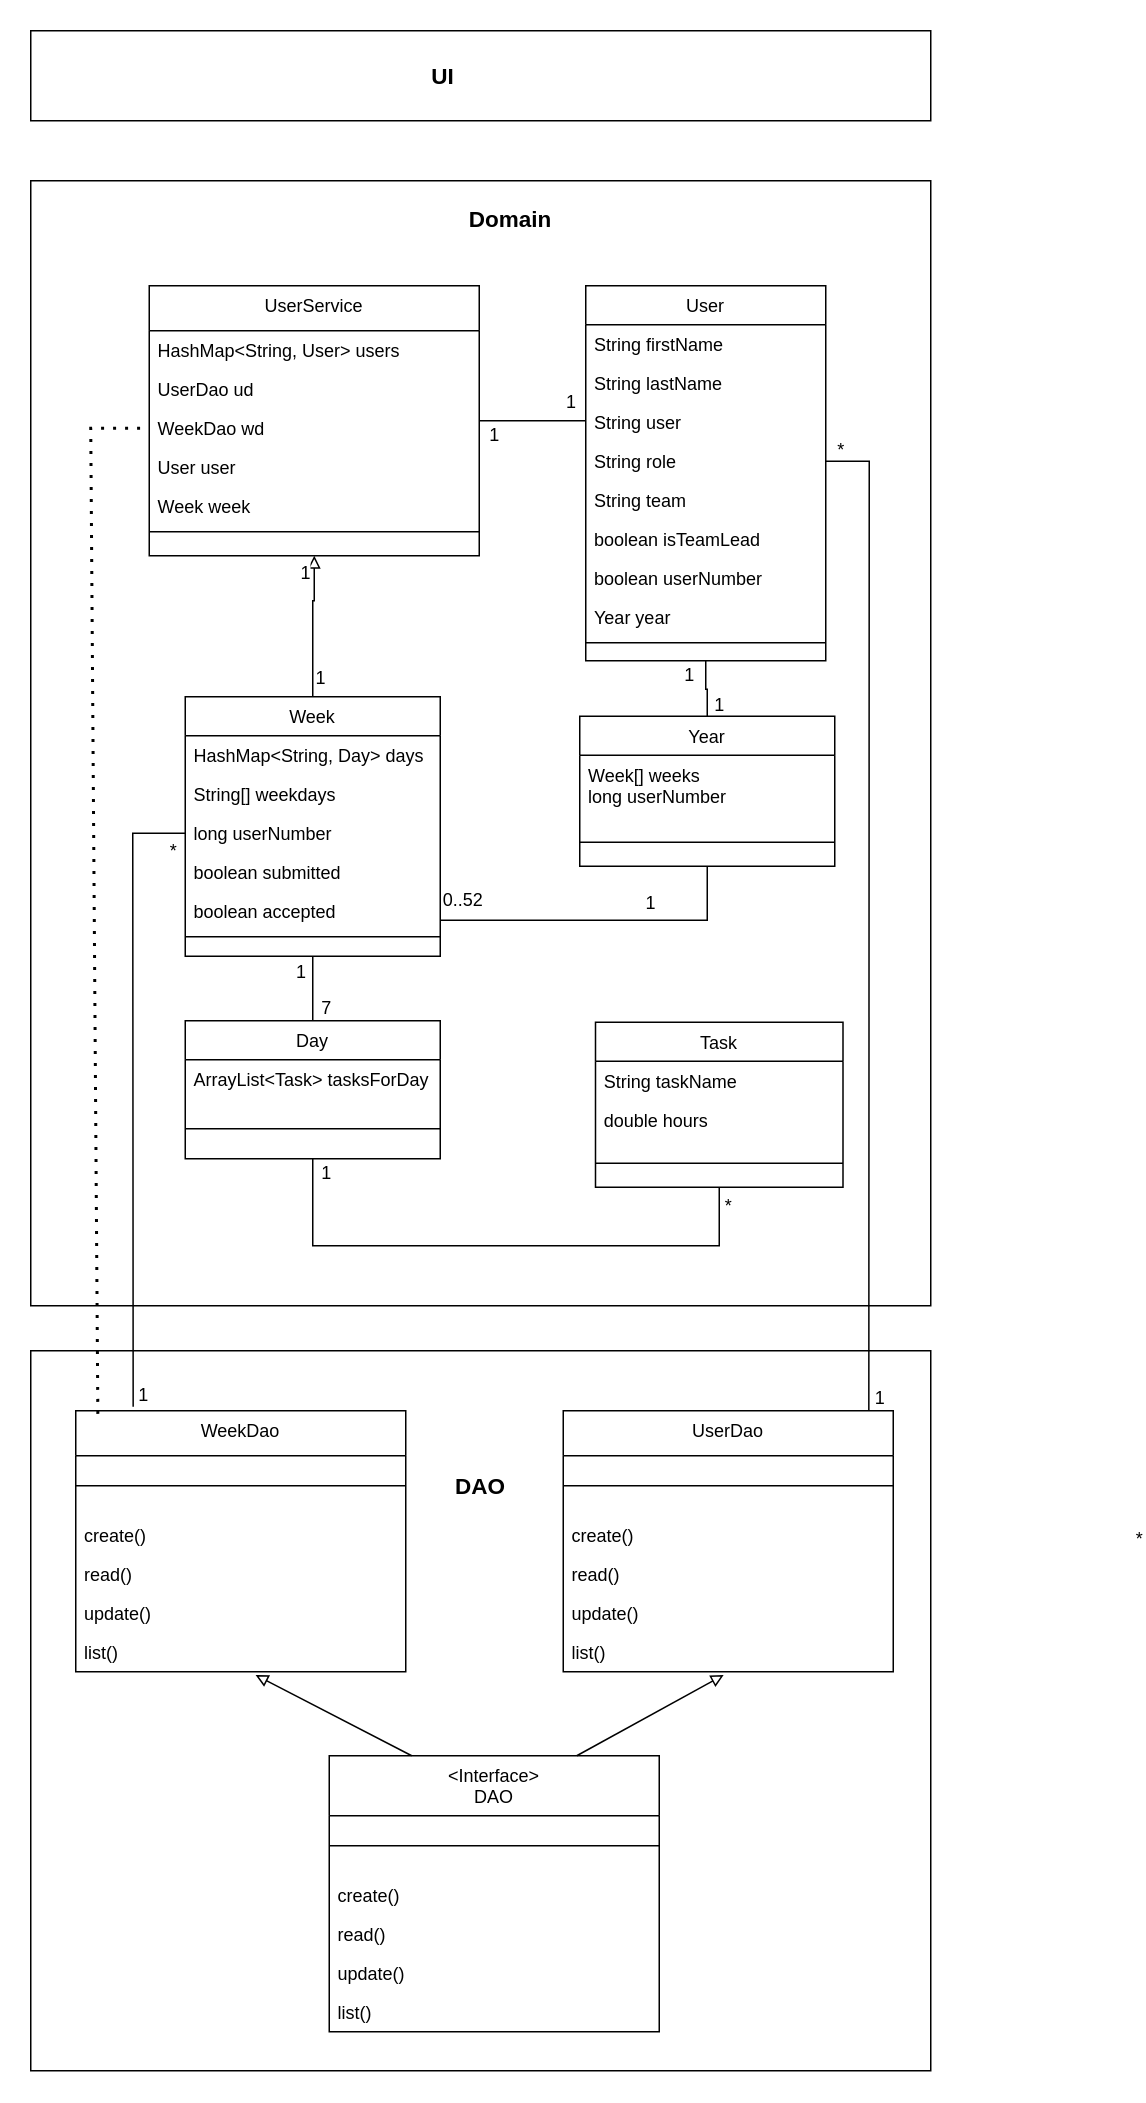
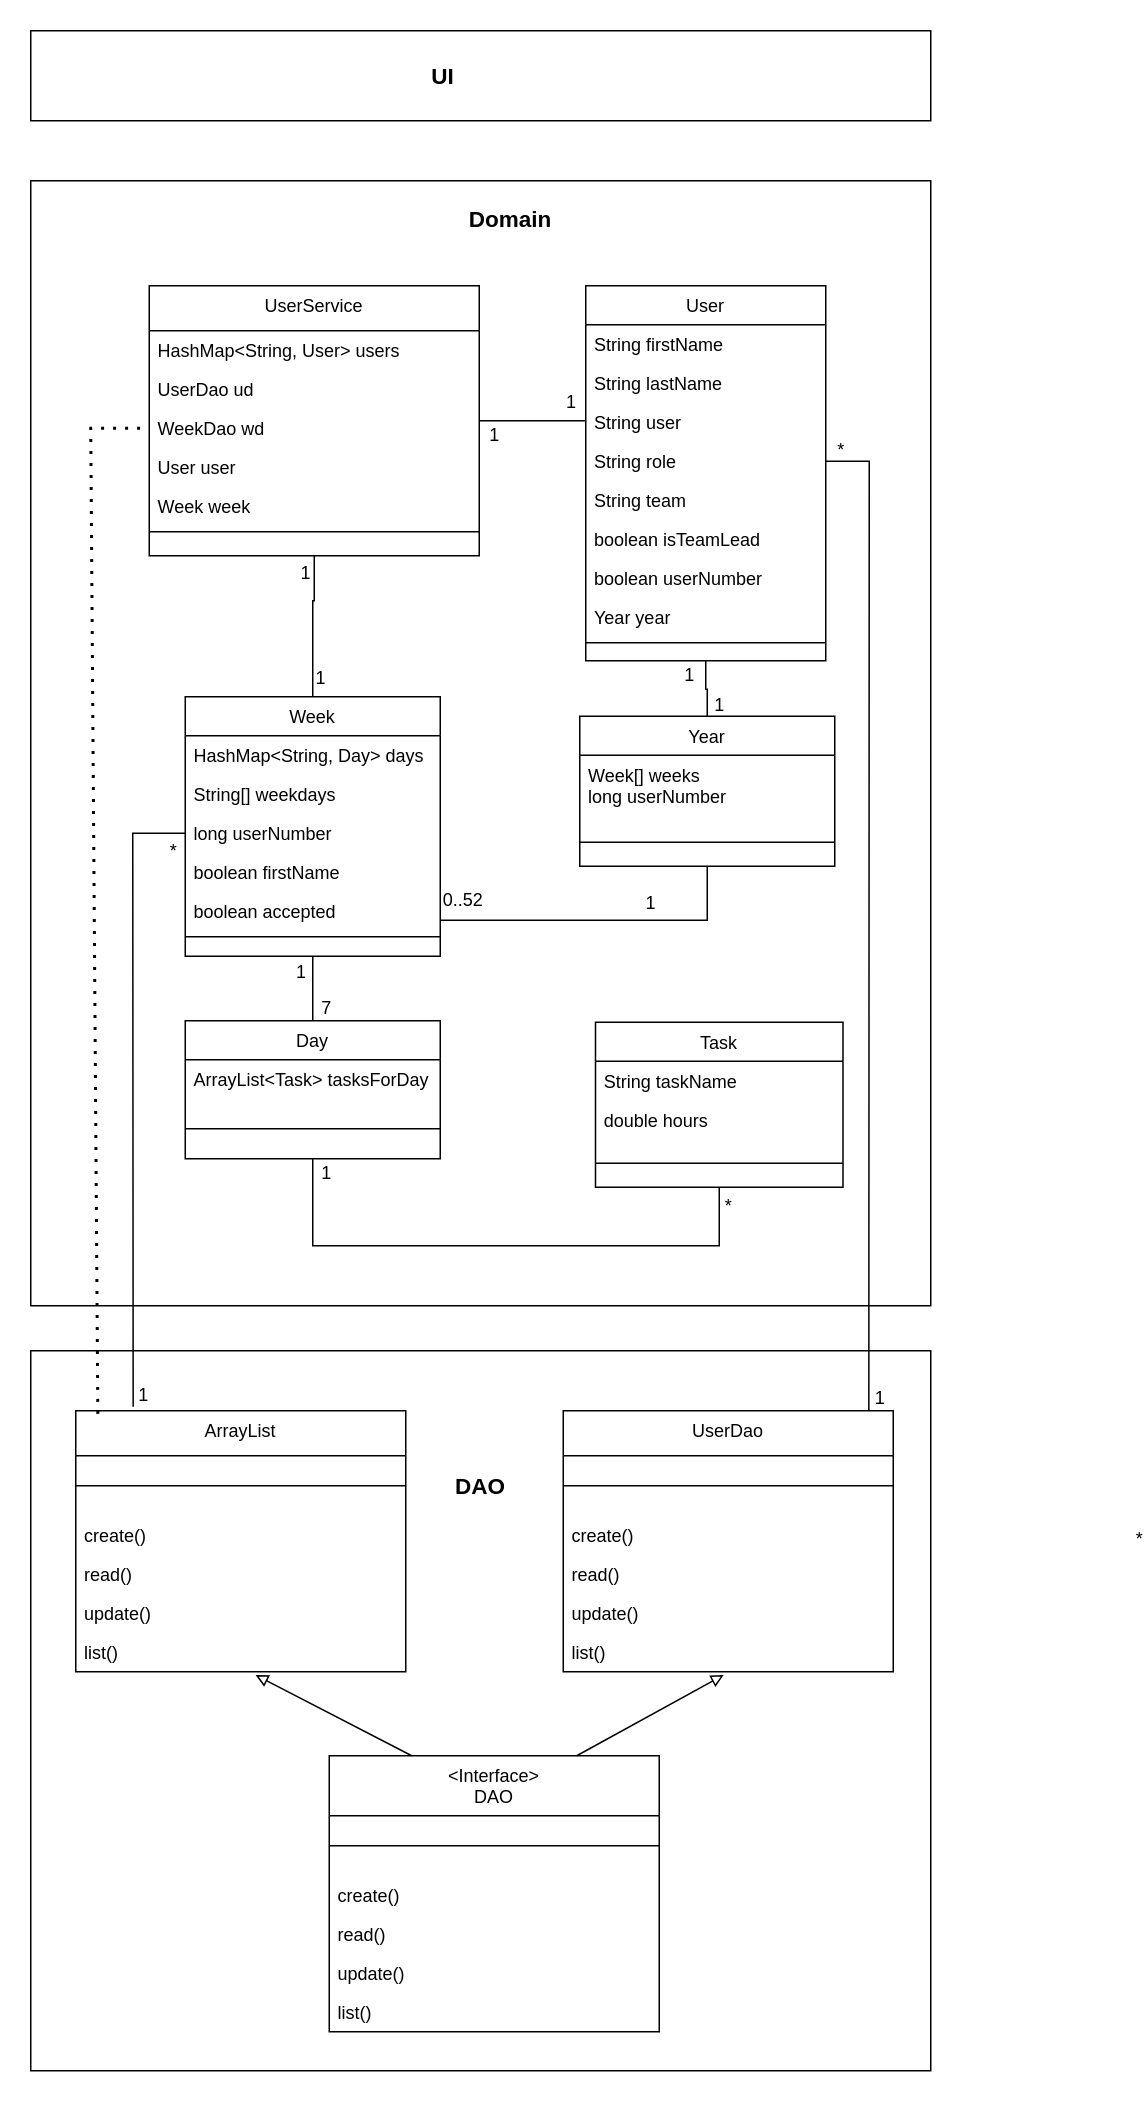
edge "Week" -> "UserService": arrowhead block -> none
node "boolean submitted": label "boolean submitted" -> "boolean firstName"
node "WeekDao": label "WeekDao" -> "ArrayList"
